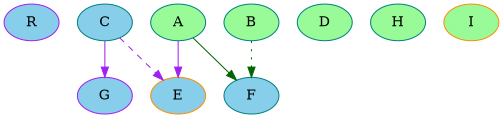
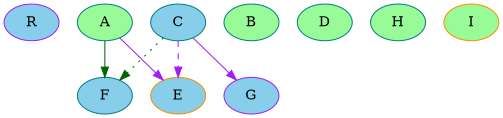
edge "B" -> "F": now "C" -> "F"
